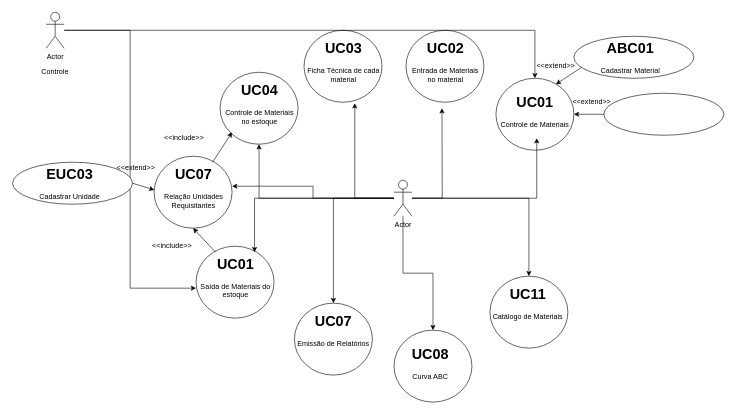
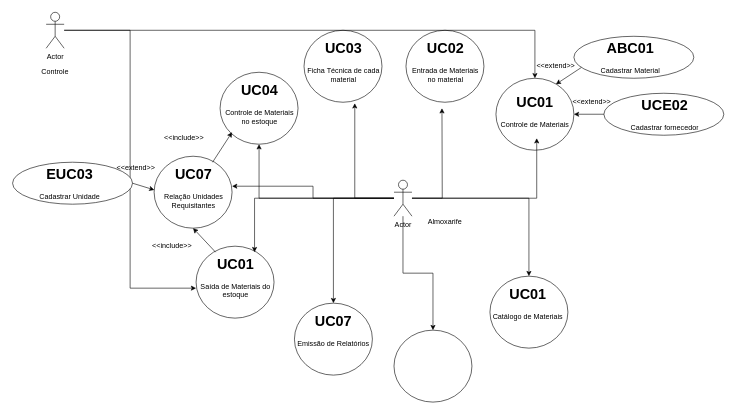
node "UCE02Cadastrar fornecedor": added
node "Almoxarife": added
node "UC11Catálogo de Materiais": label "UC11Catálogo de Materiais" -> "UC01Catálogo de Materiais"
node "UC08Curva ABC": removed
